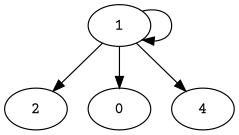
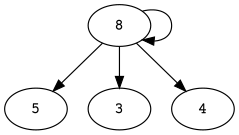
node "1": label "1" -> "8"
node "2": label "2" -> "5"
node "0": label "0" -> "3"
